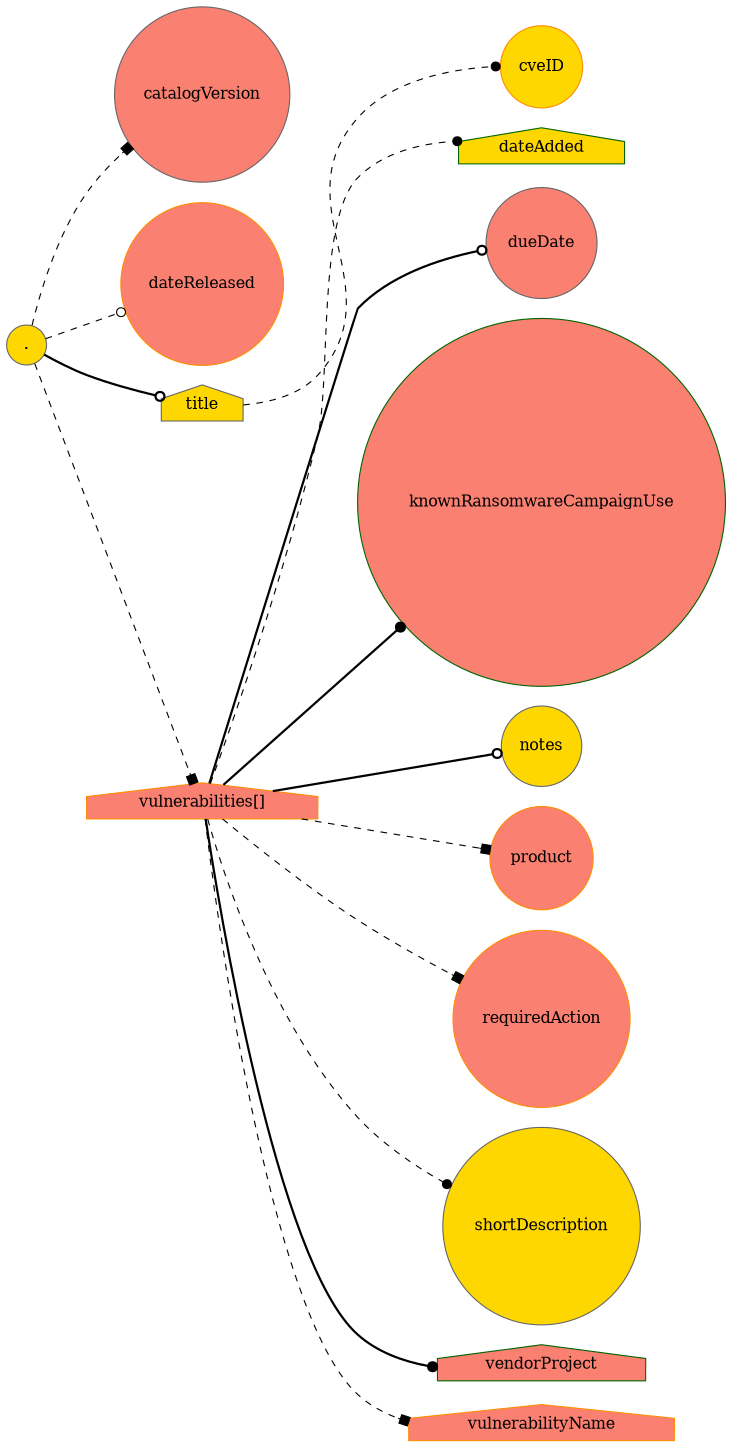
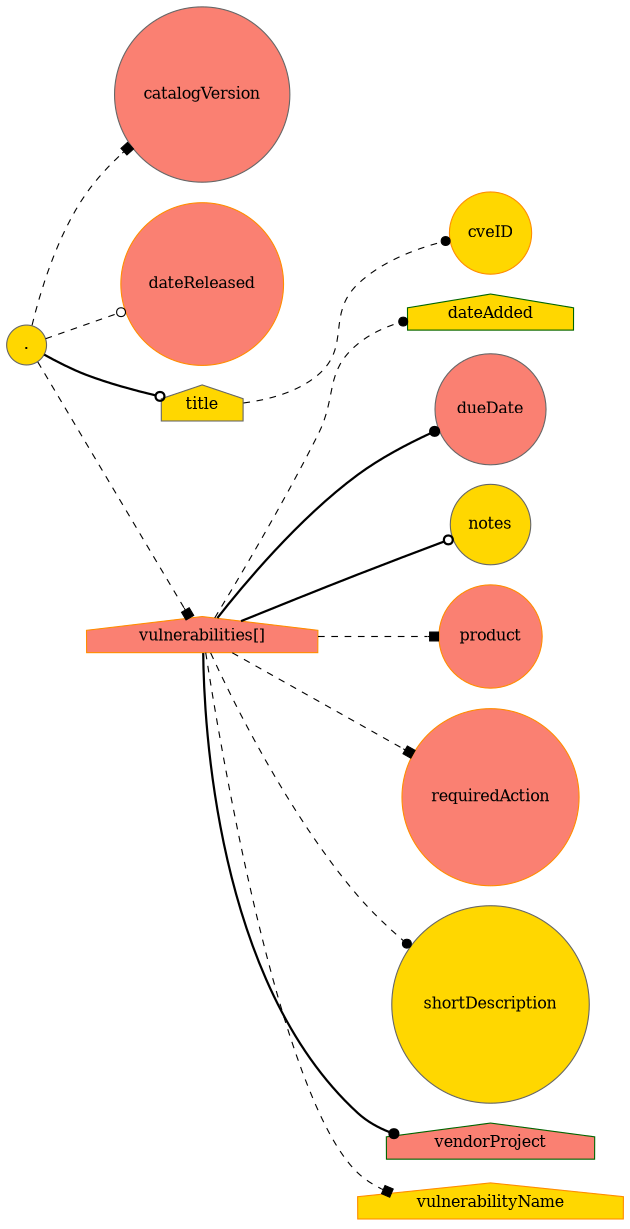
edge "vulnerabilities[]" -> "dueDate": arrowhead odot -> dot
node "knownRansomwareCampaignUse": removed
node "vulnerabilityName": fillcolor salmon -> gold
